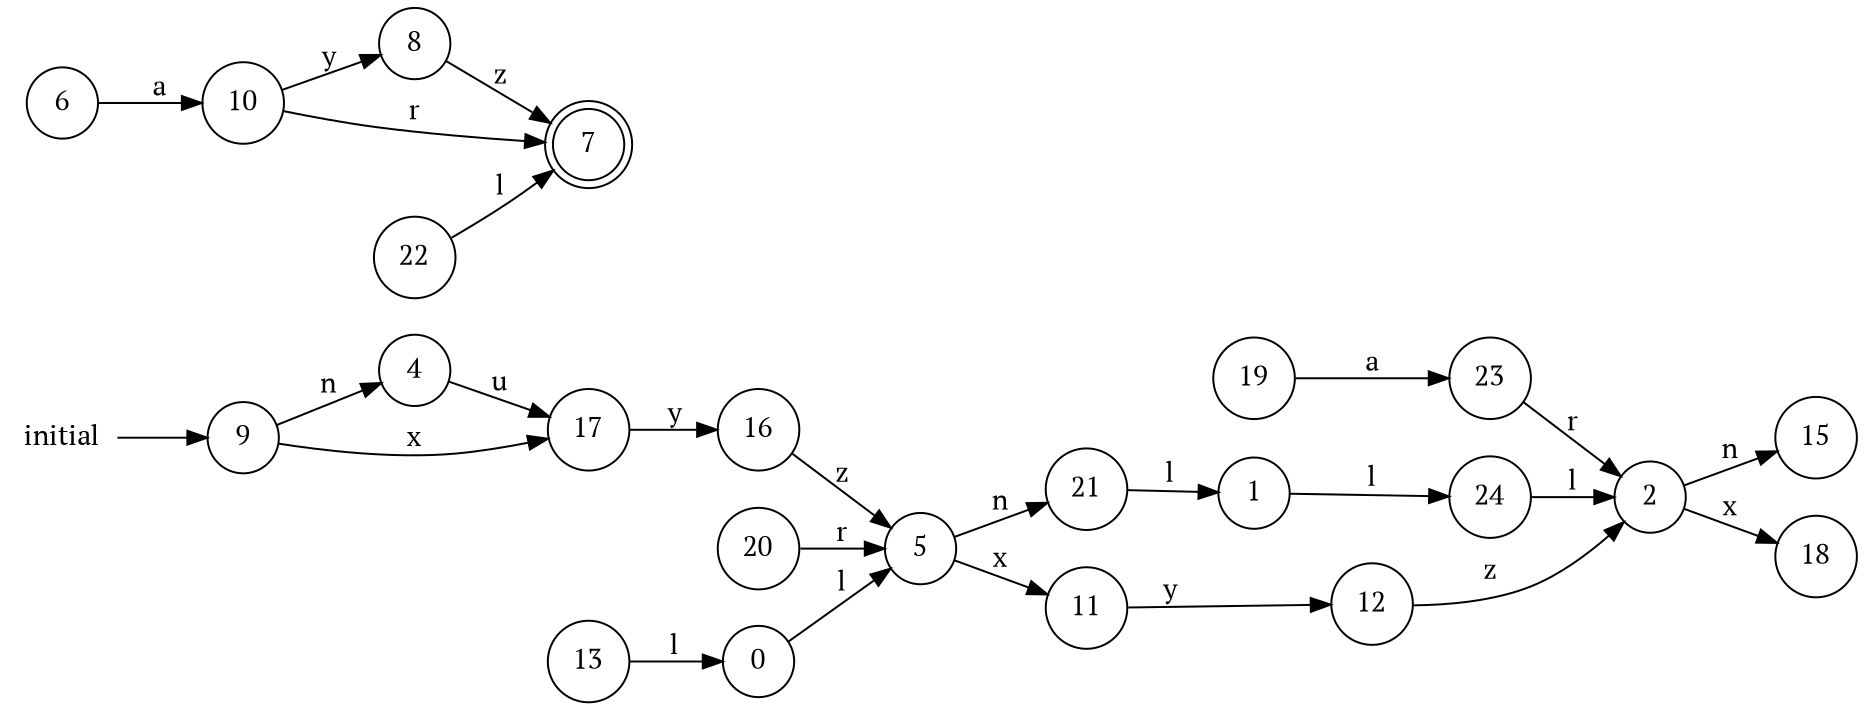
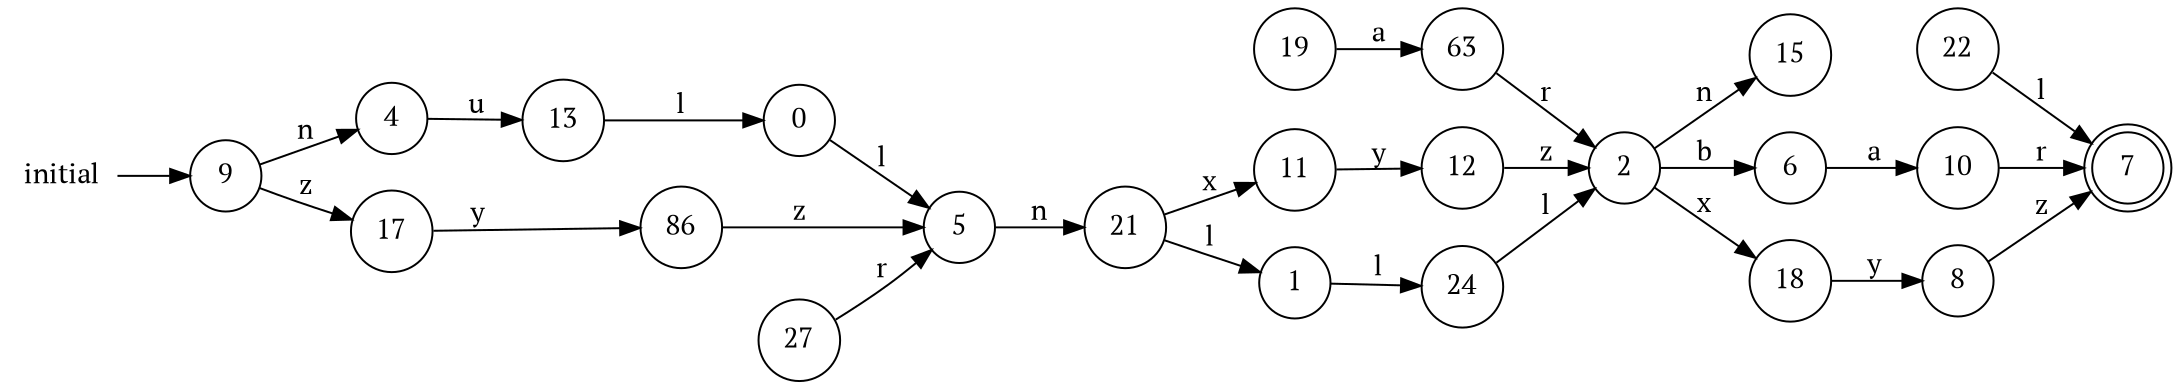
edge "10" -> "8": now "18" -> "8"
edge "2" -> "6": added, label "b"
node "23": label "23" -> "63"
edge "4" -> "17": now "4" -> "13"
node "16": label "16" -> "86"
edge "9" -> "17": label "x" -> "z"
node "20": label "20" -> "27"
edge "5" -> "11": now "21" -> "11"
